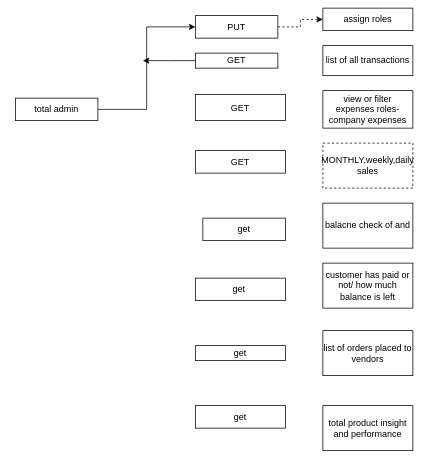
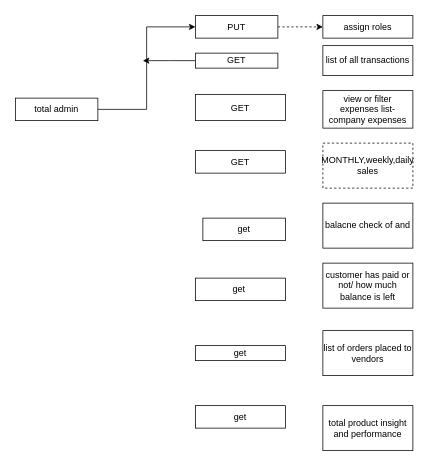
node "assign roles": moved (368, 19) -> (368, 27)
node "view or filter expenses roles-company expenses": label "view or filter expenses roles-company expenses" -> "view or filter expenses list-company expenses"
